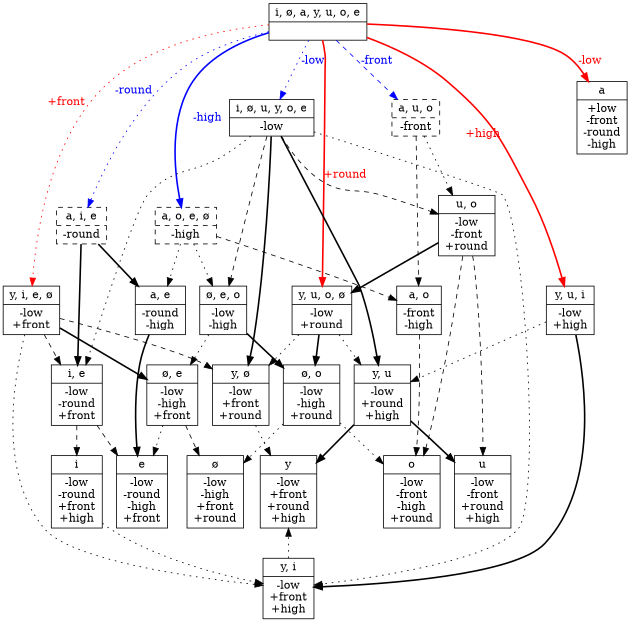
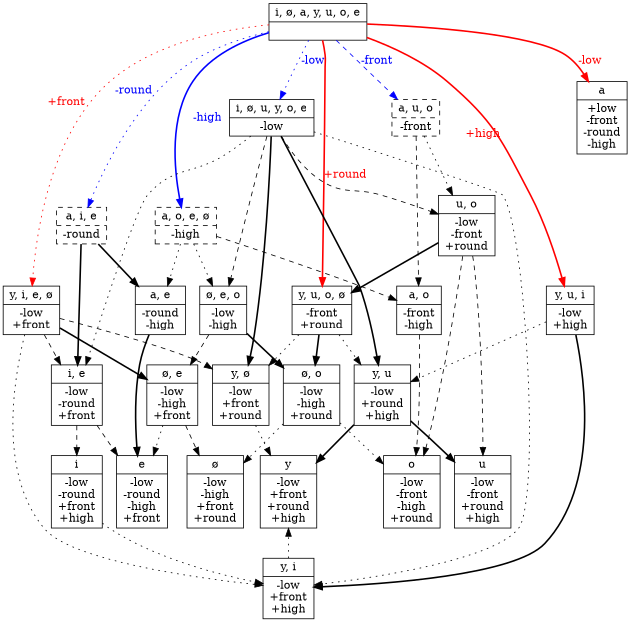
node "y, u, o, ø": text "-low" -> "-front"
edge "ø, e, o" -> "ø, e": style dotted -> dashed
